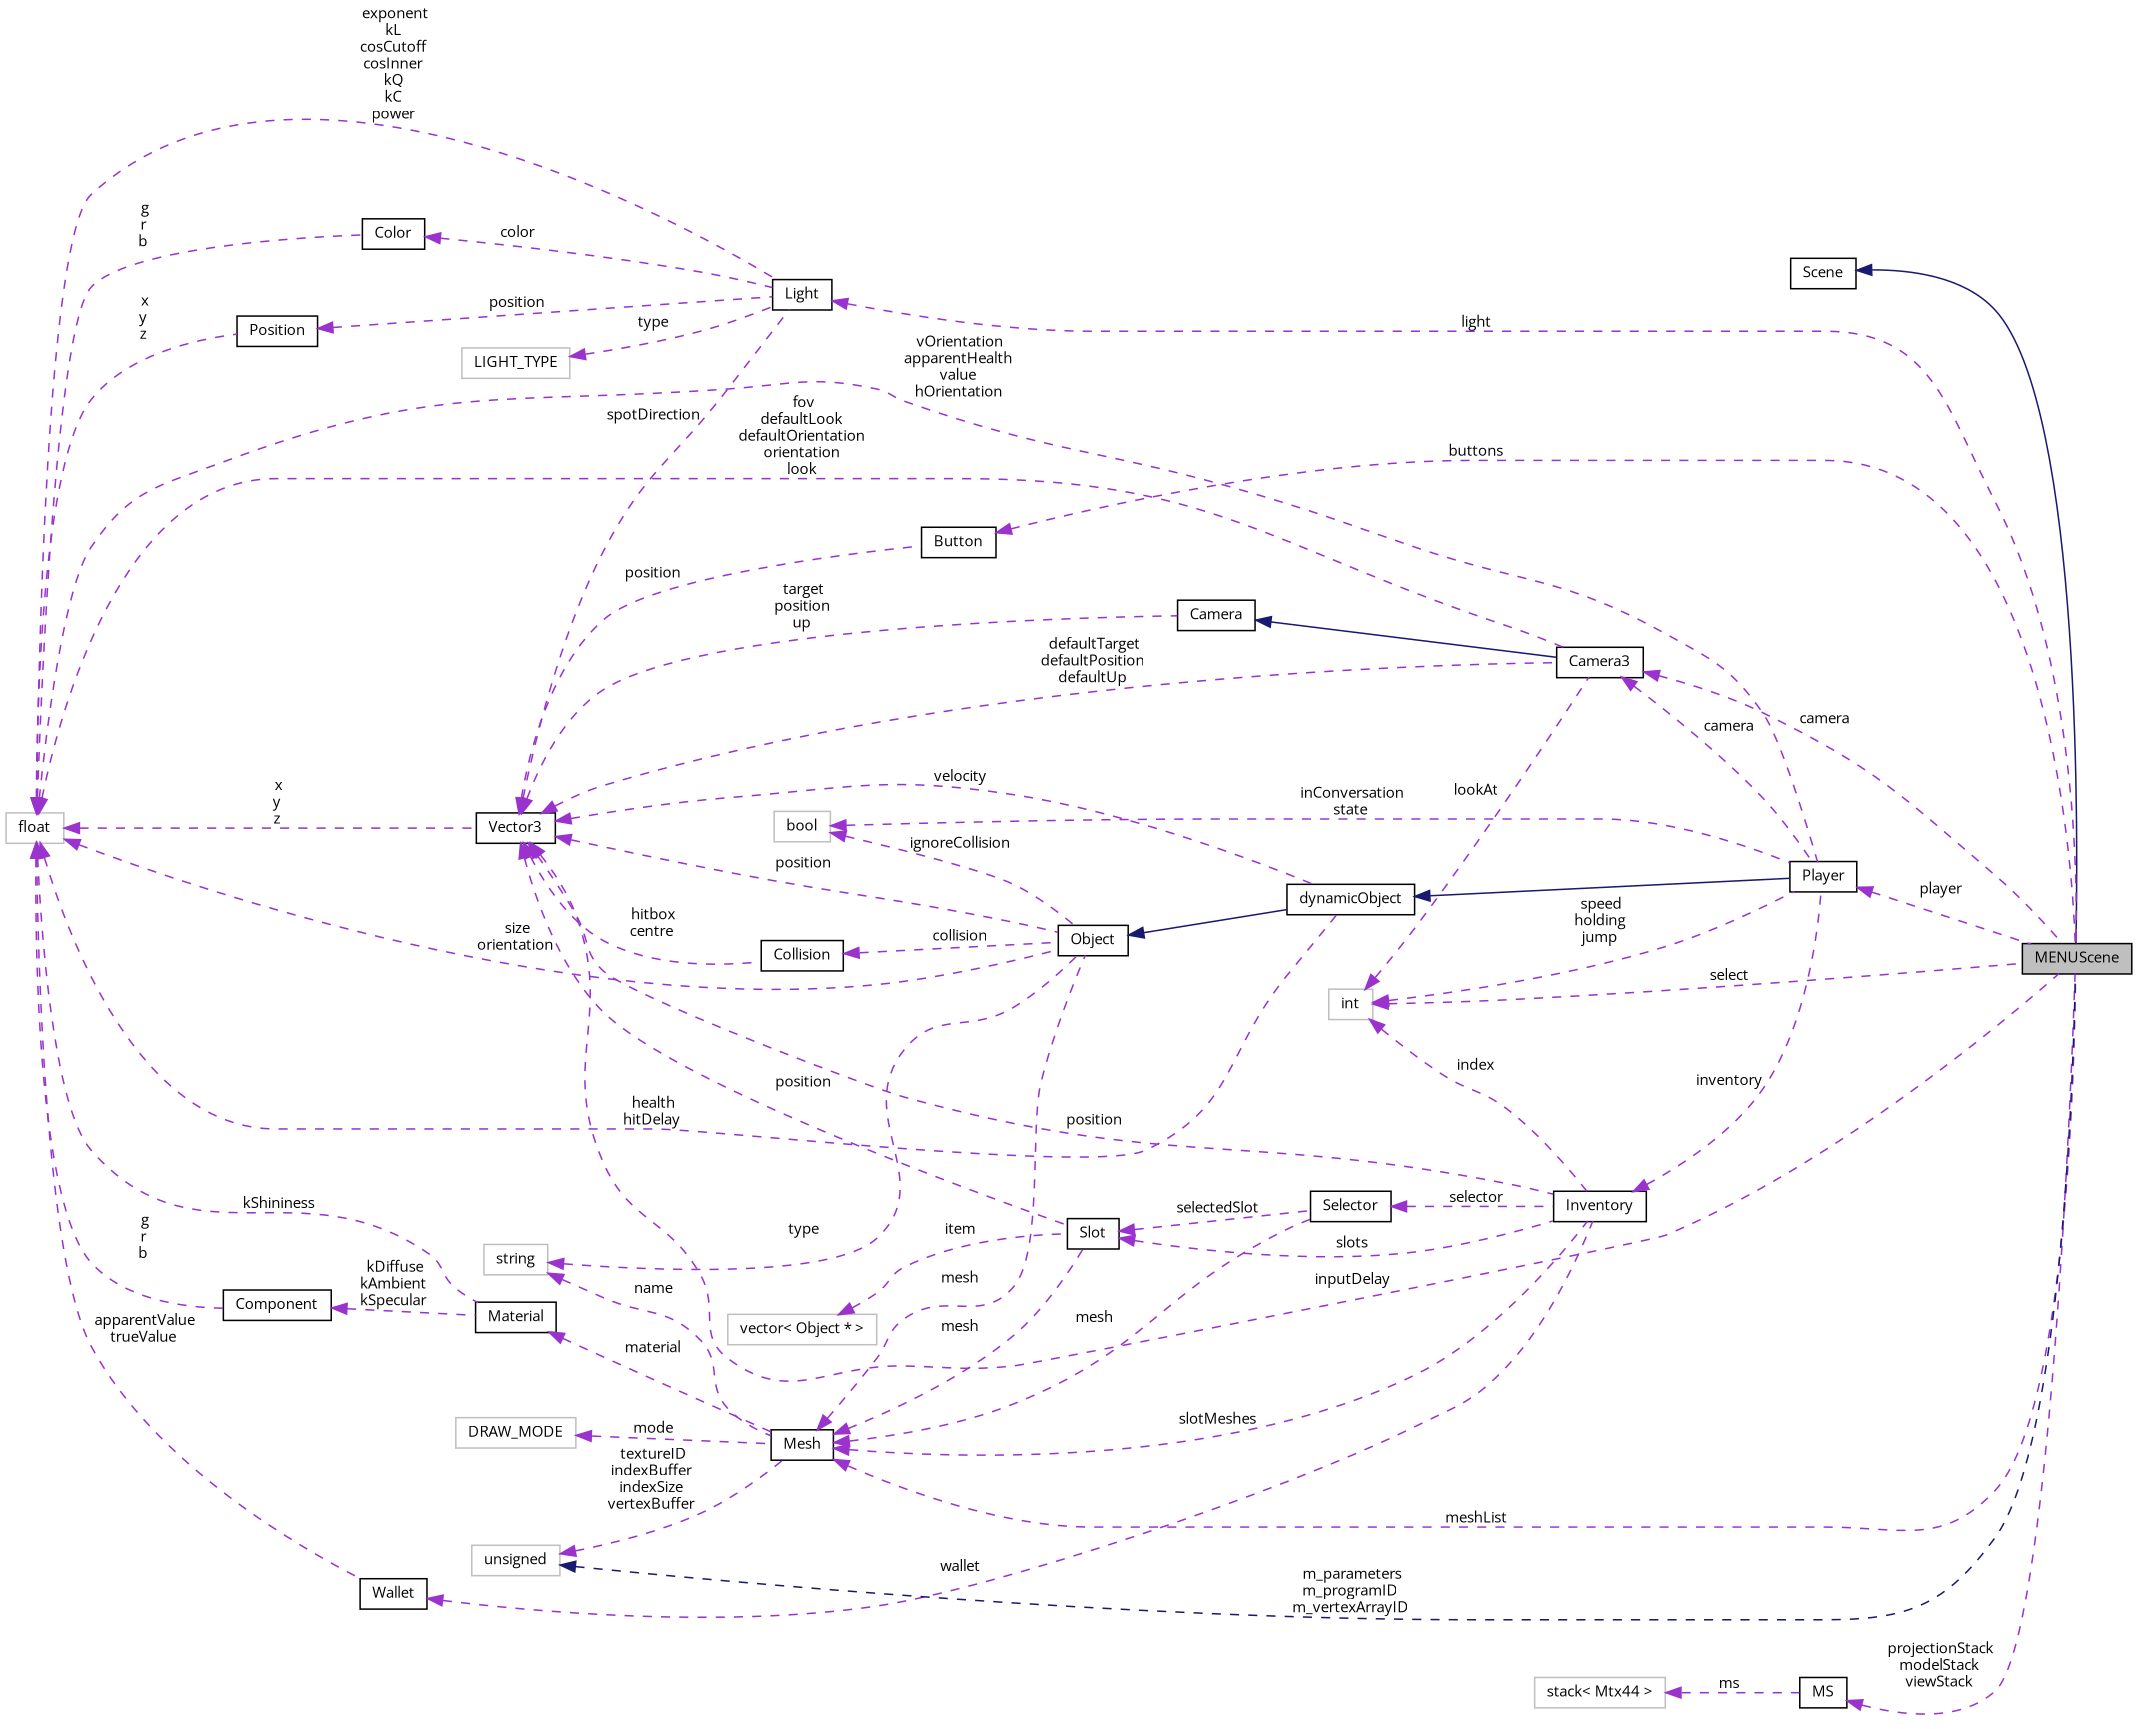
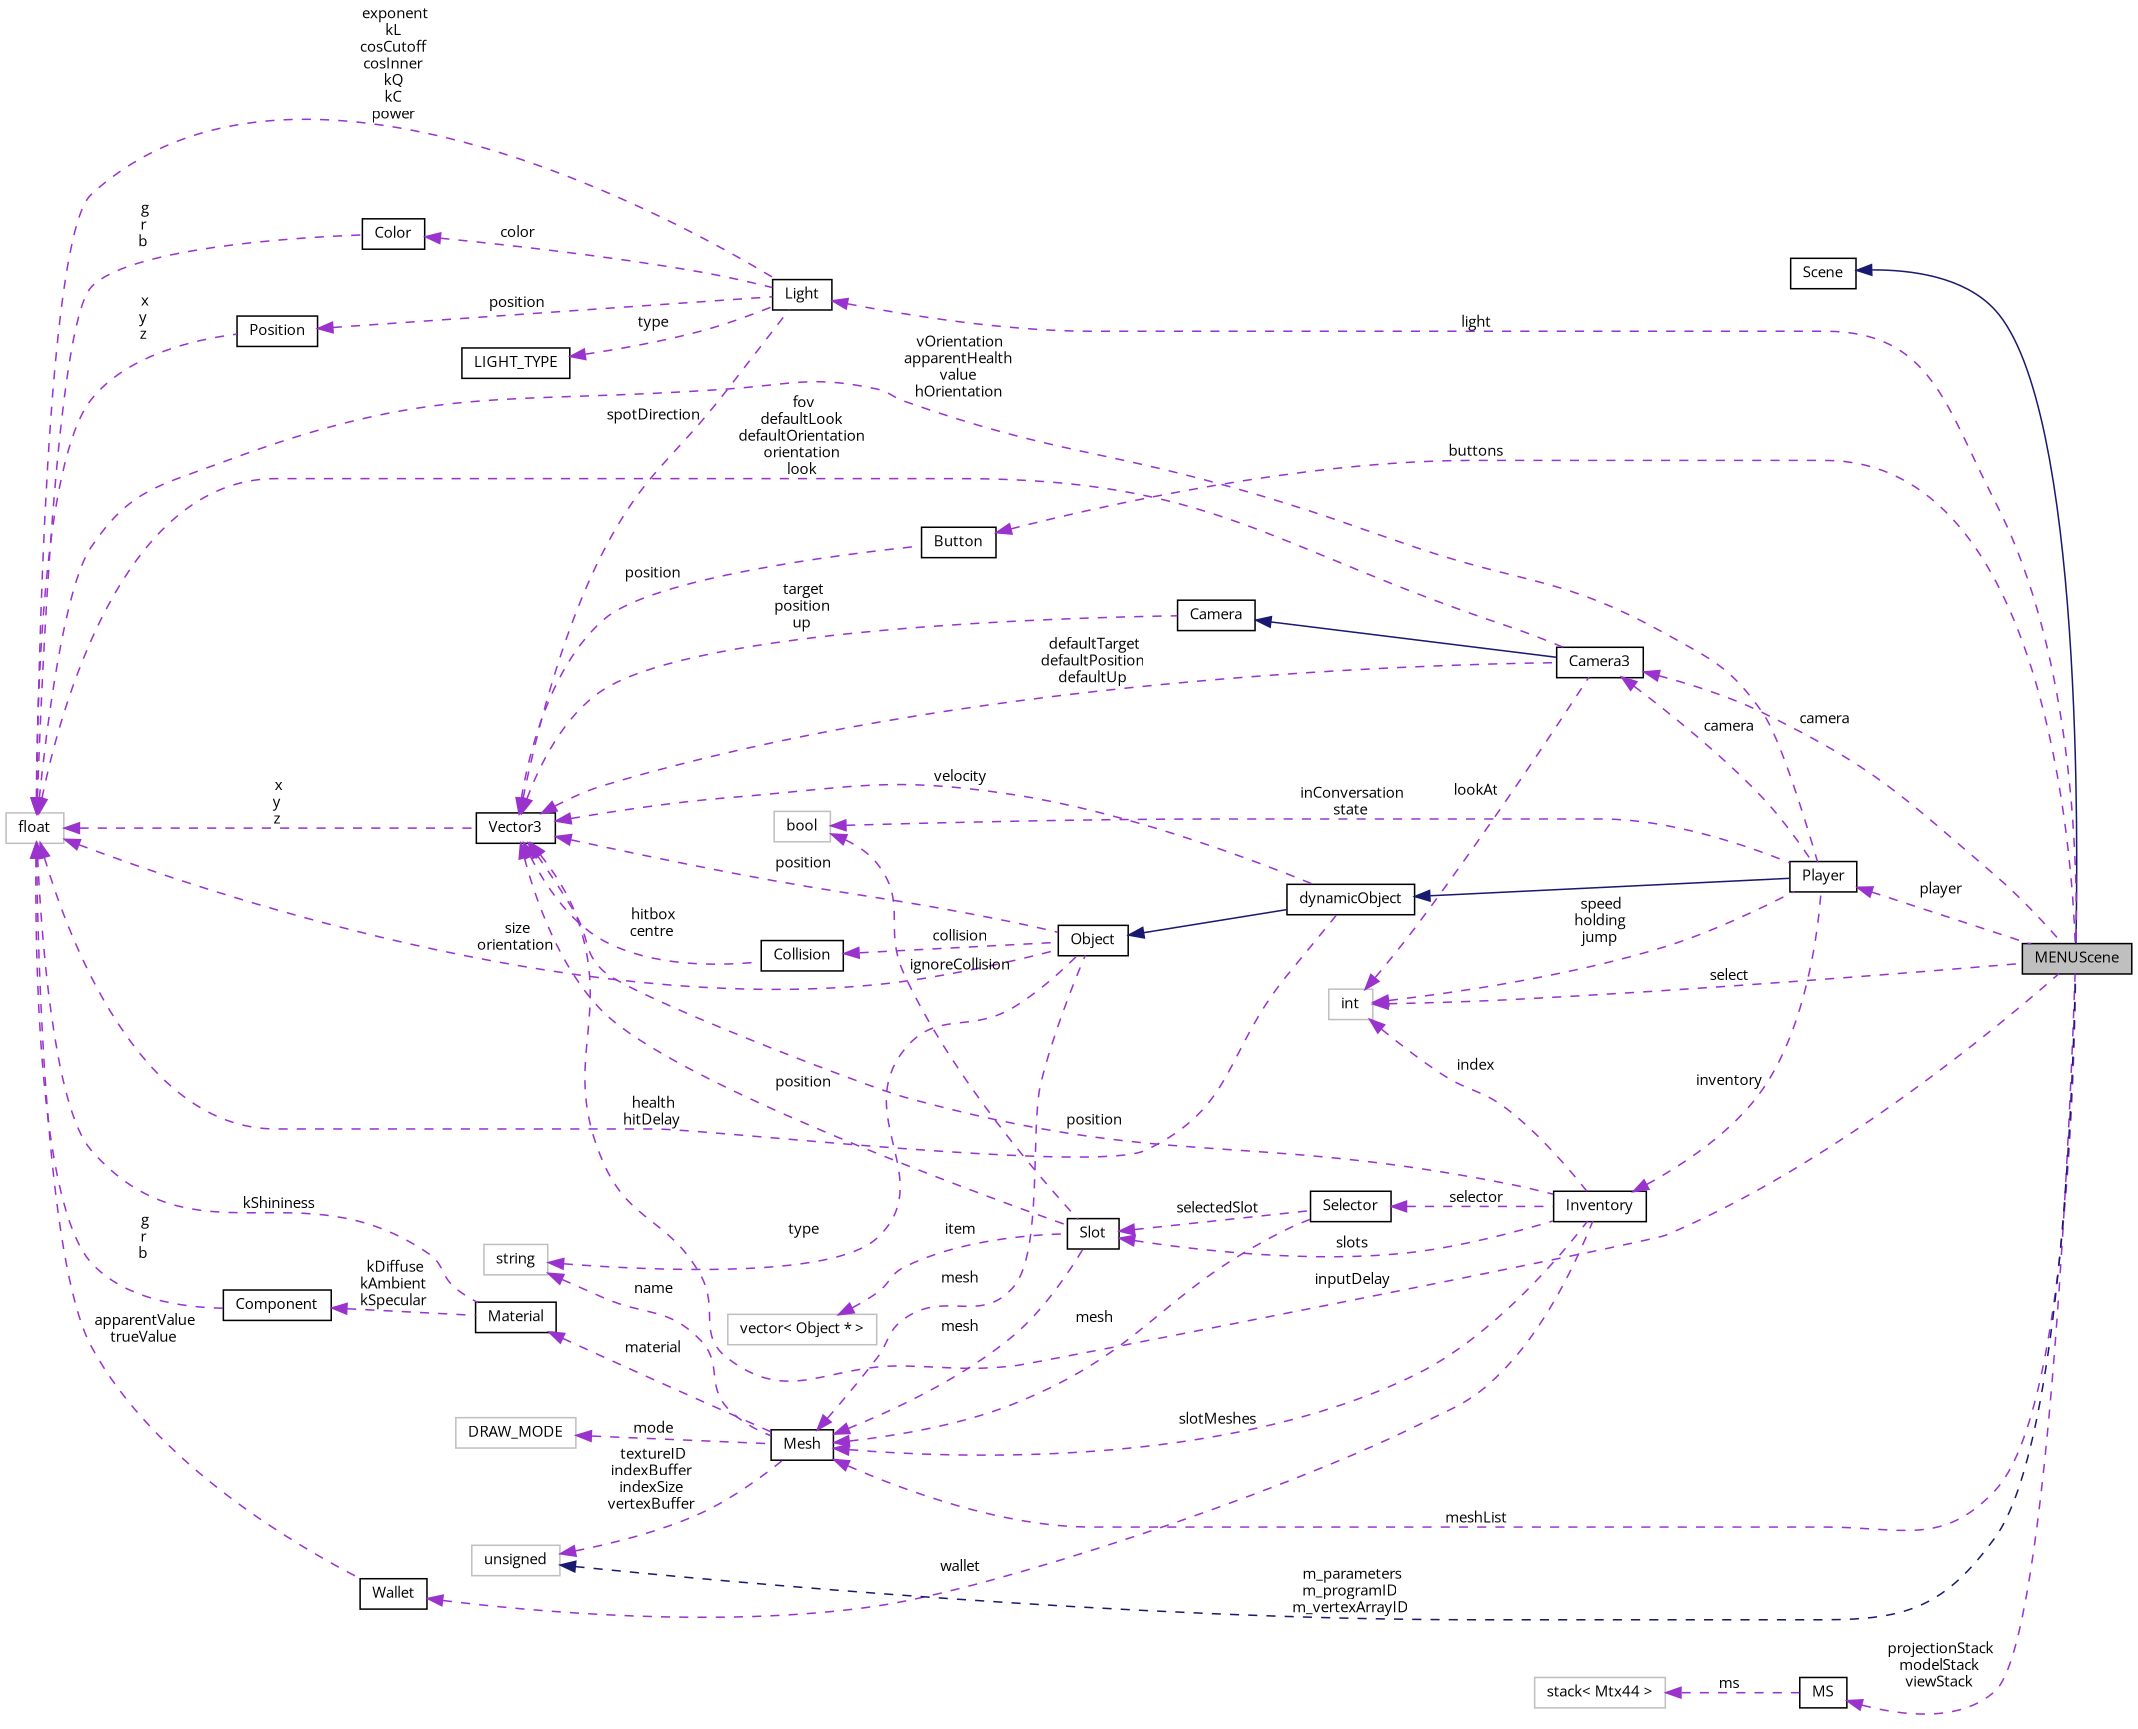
node "LIGHT_TYPE": color grey75 -> black
edge "Object" -> "bool": now "Slot" -> "bool"
